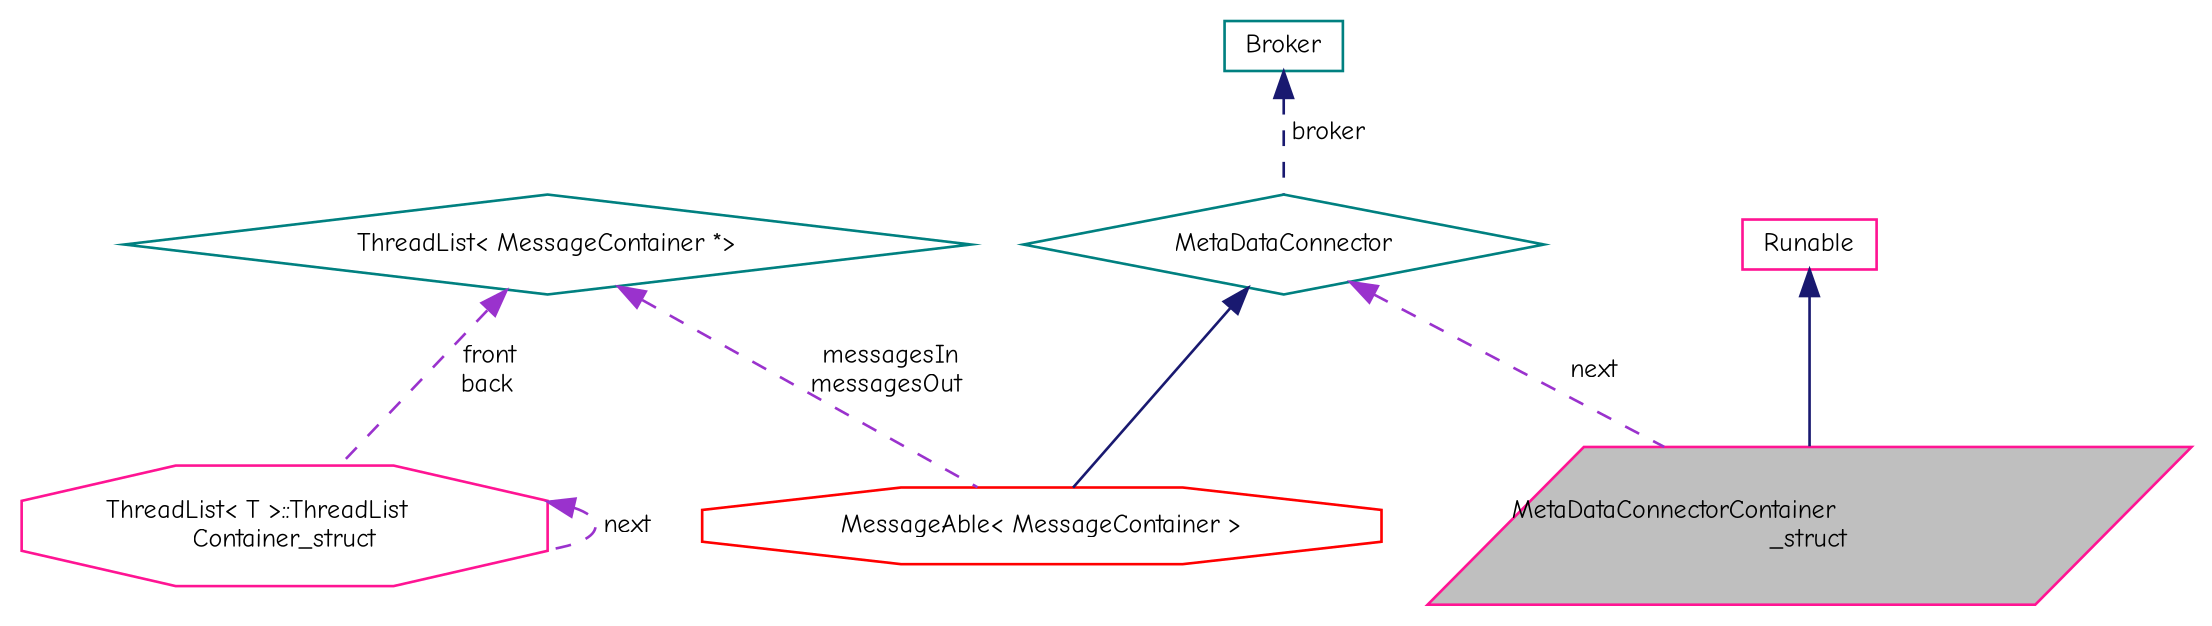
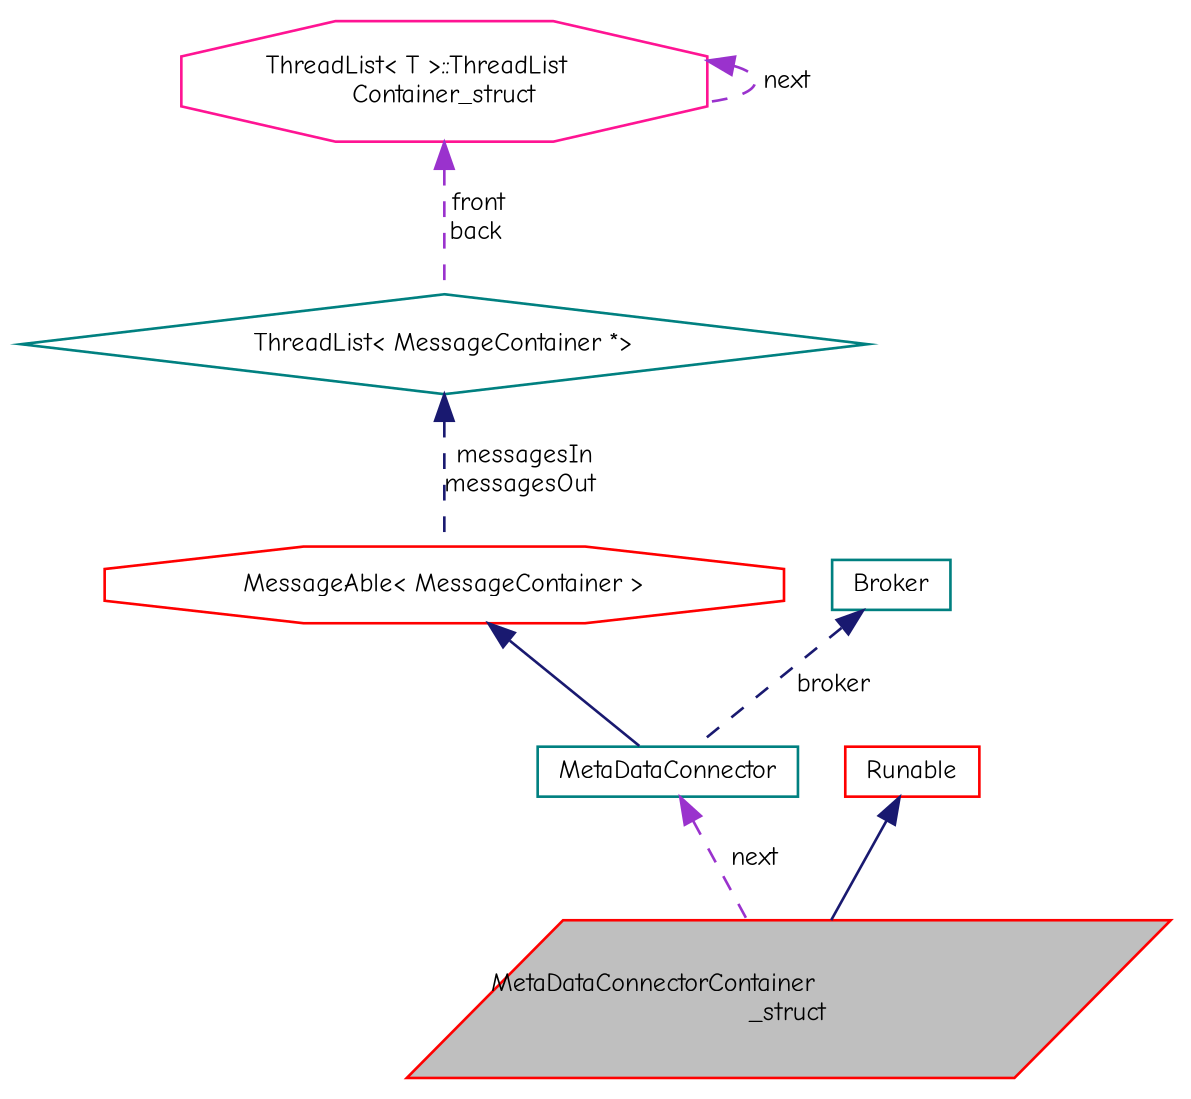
node "MetaDataConnector": shape diamond -> box
node "Runable": color deeppink -> red
edge "ThreadList< T >::ThreadList Container_struct" -> "ThreadList< MessageContainer *>": reversed
edge "MessageAble< MessageContainer >" -> "ThreadList< MessageContainer *>": color darkorchid3 -> midnightblue
edge "MessageAble< MessageContainer >" -> "MetaDataConnector": reversed
node "MetaDataConnectorContainer _struct": color deeppink -> red
